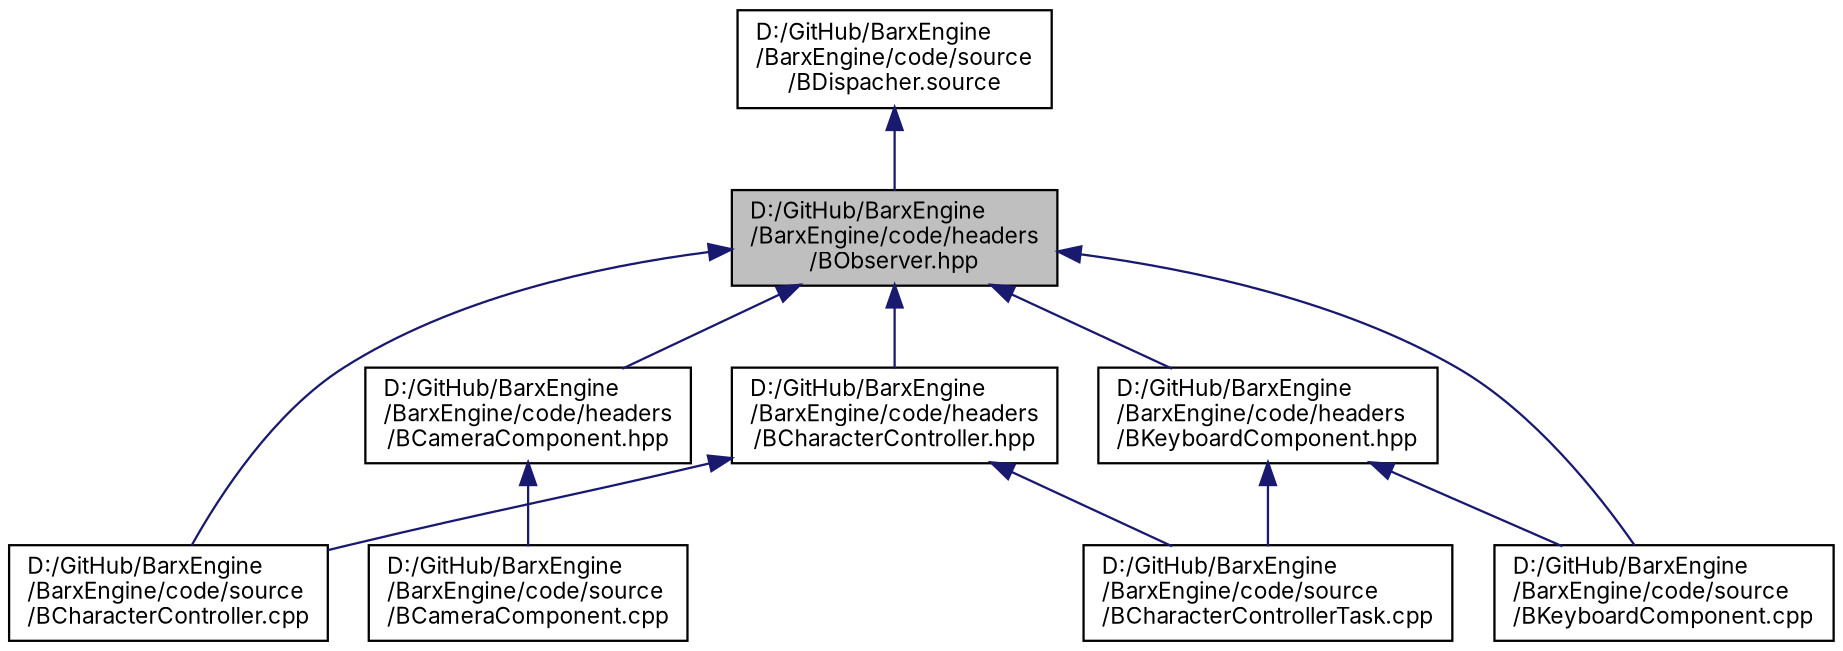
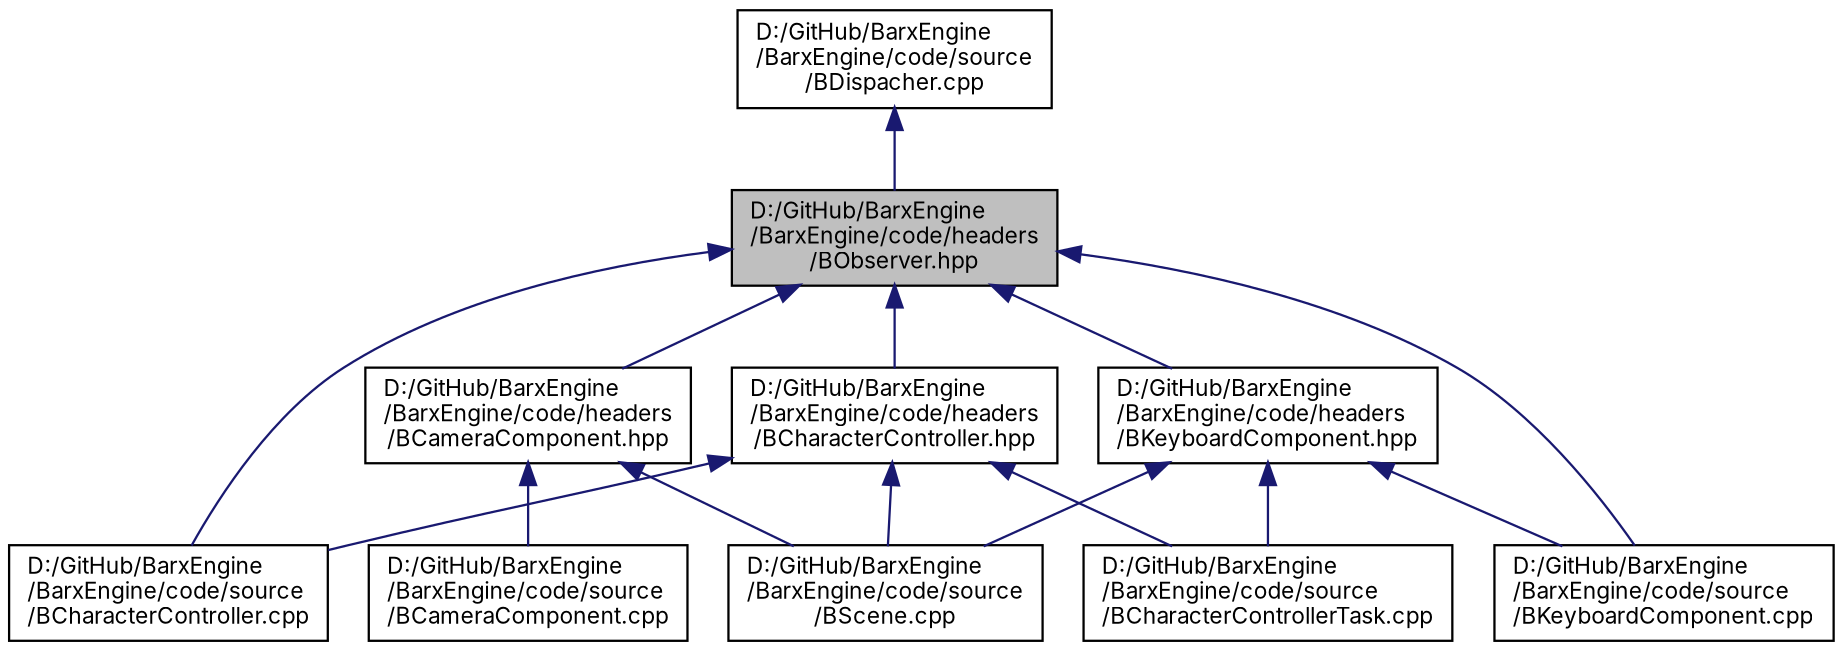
node "D:/GitHub/BarxEngine /BarxEngine/code/source /BDispacher.source": label "D:/GitHub/BarxEngine /BarxEngine/code/source /BDispacher.source" -> "D:/GitHub/BarxEngine /BarxEngine/code/source /BDispacher.cpp"
node "D:/GitHub/BarxEngine /BarxEngine/code/source /BScene.cpp": added
